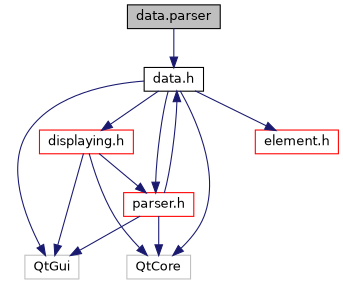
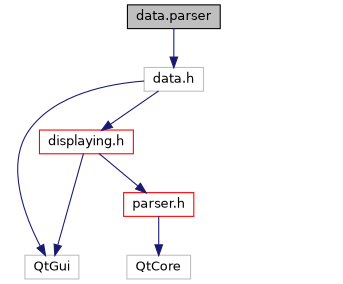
node "data.h": color black -> grey75
edge "data.h" -> "parser.h": removed
node "element.h": removed
edge "parser.h" -> "data.h": removed
edge "data.h" -> "QtCore": removed
edge "displaying.h" -> "QtCore": removed
edge "parser.h" -> "QtGui": removed
